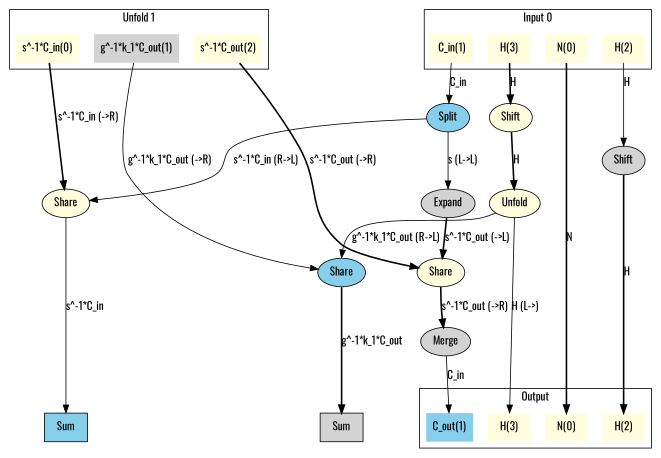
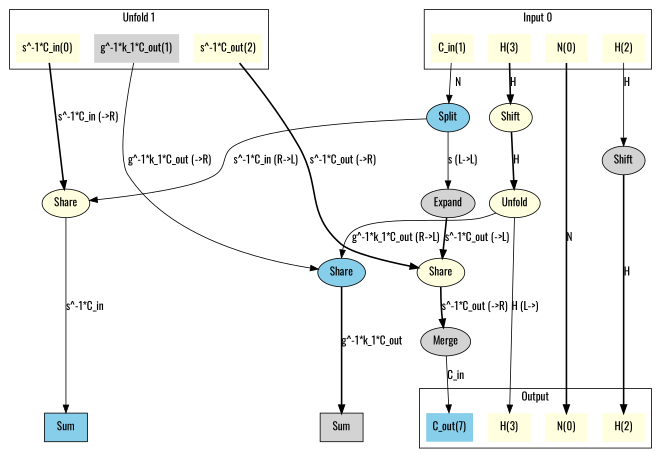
edge "C_in(1)" -> "Split": label "C_in" -> "N"
node "C_out(1)": label "C_out(1)" -> "C_out(7)"
